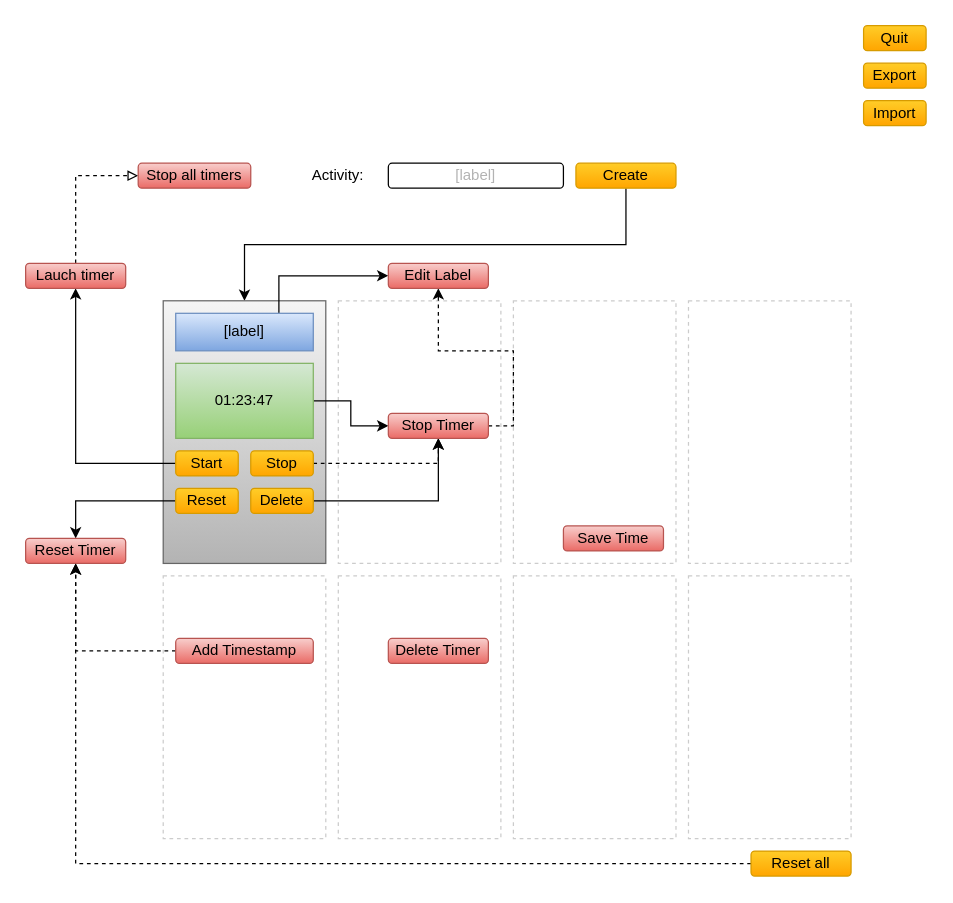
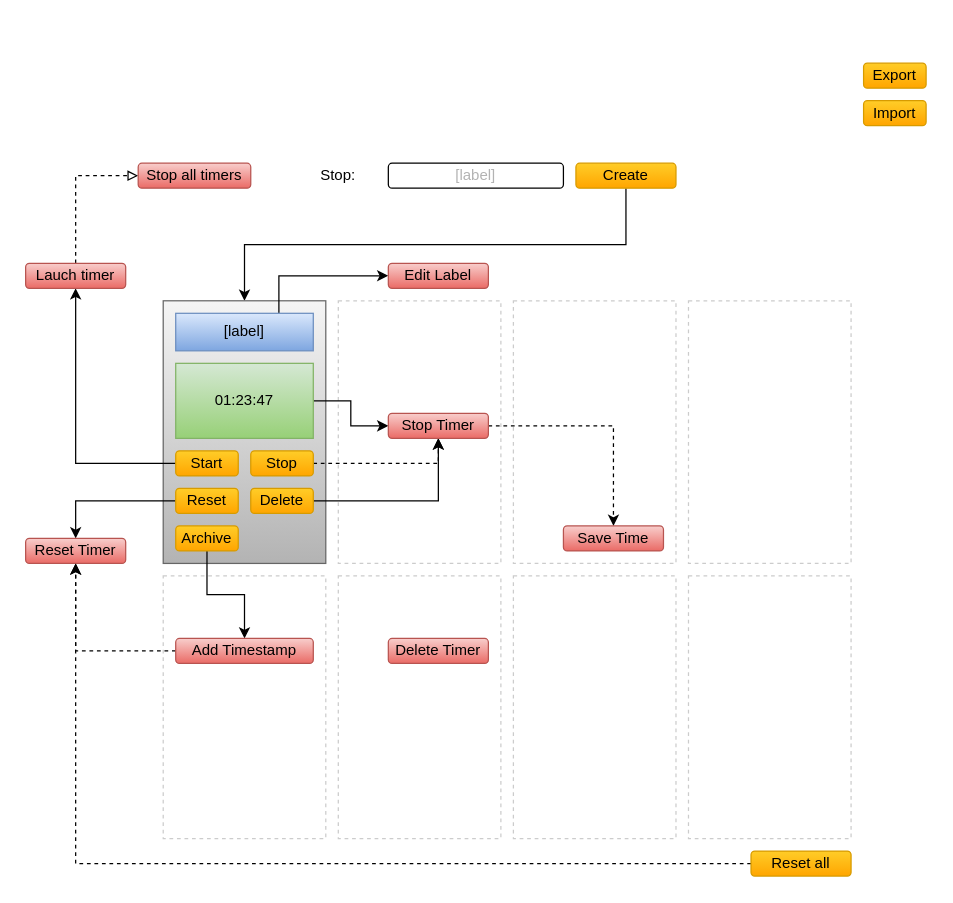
node "Quit": removed
node "Activity:": label "Activity:" -> "Stop:"
edge "Stop Timer" -> "Edit Label": now "Stop Timer" -> "Save Time"
node "Archive": added
edge "Archive" -> "Add Timestamp": added
